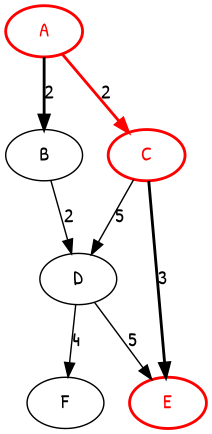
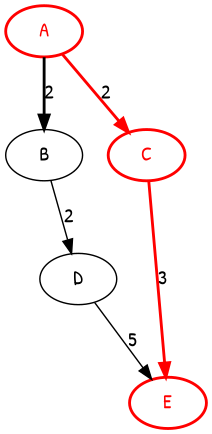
edge "C" -> "D": removed, label "5"
edge "C" -> "E": color black -> red
node "F": removed
